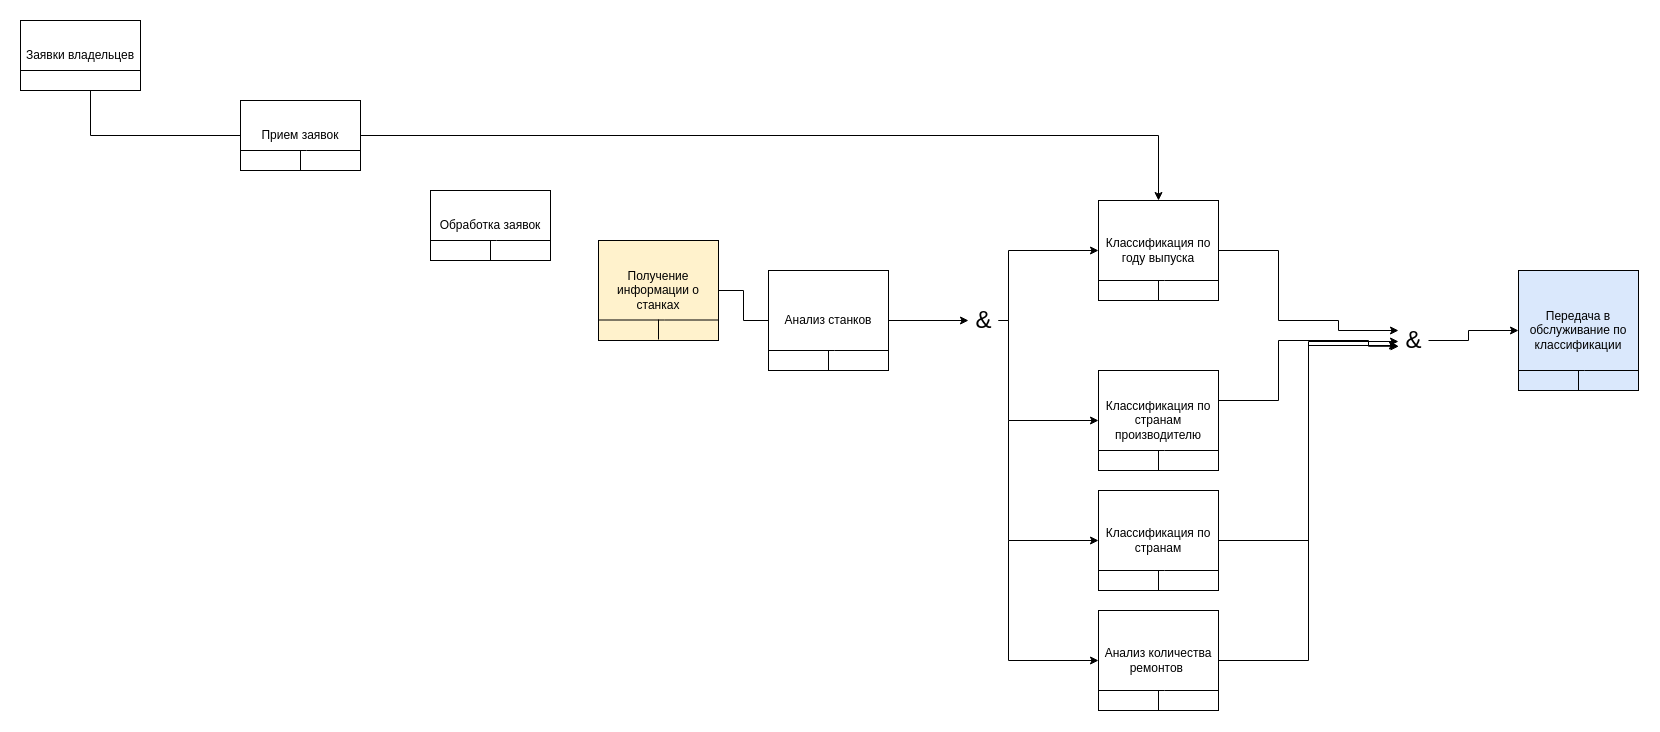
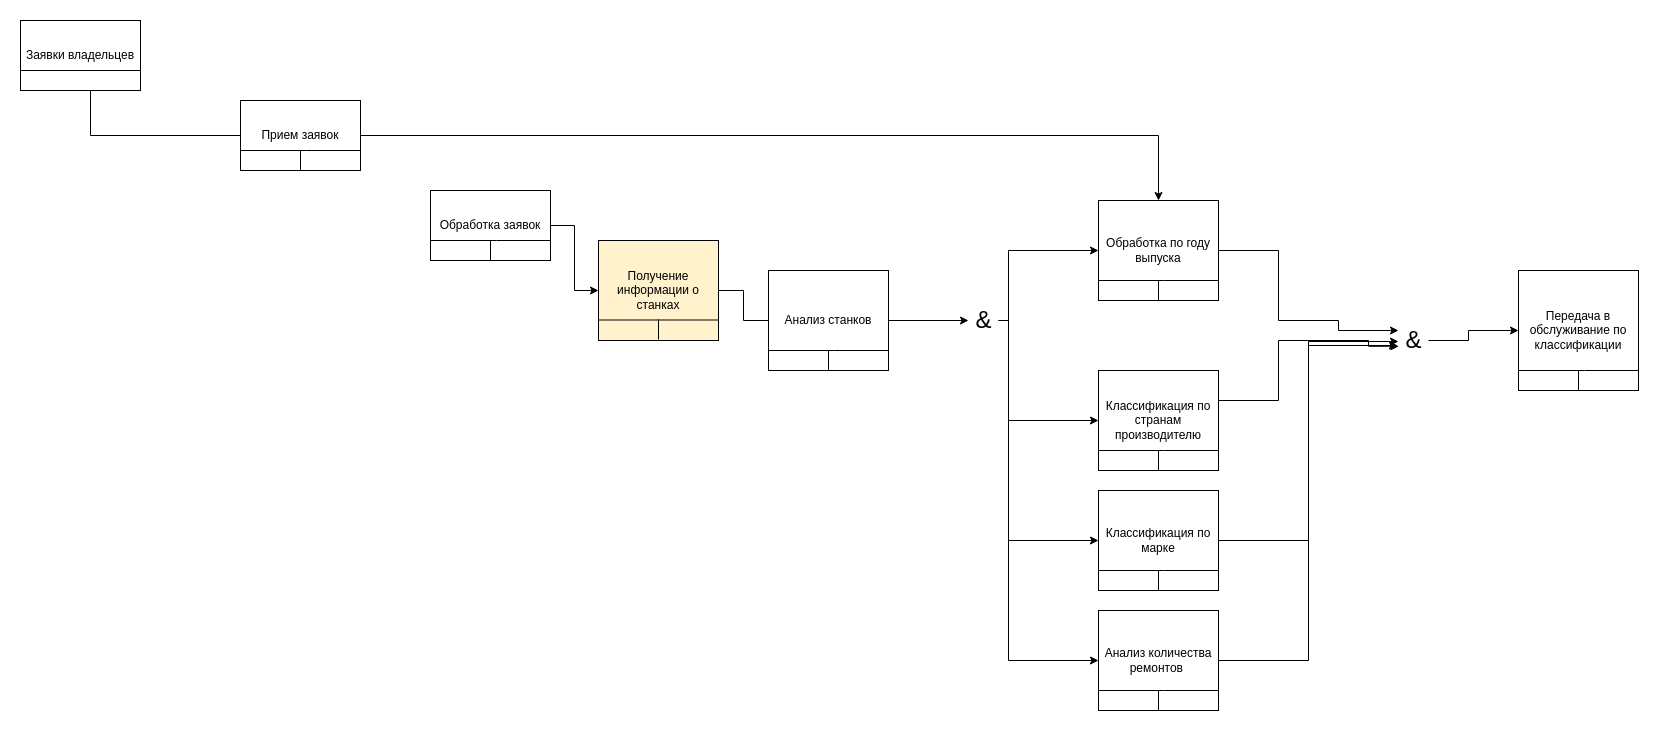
node "Классификация по году выпуска": label "Классификация по году выпуска" -> "Обработка по году выпуска"
edge "Обработка заявок" -> "Получение информации о станках": added
node "Передача в обслуживание по классификации": fillcolor #dae8fc -> #ffffff
node "Классификация по странам": label "Классификация по странам" -> "Классификация по марке"
